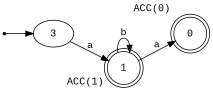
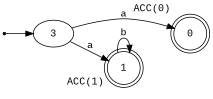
edge "1 ACC(1)" -> "0 ACC(0)": now "3" -> "0 ACC(0)"
